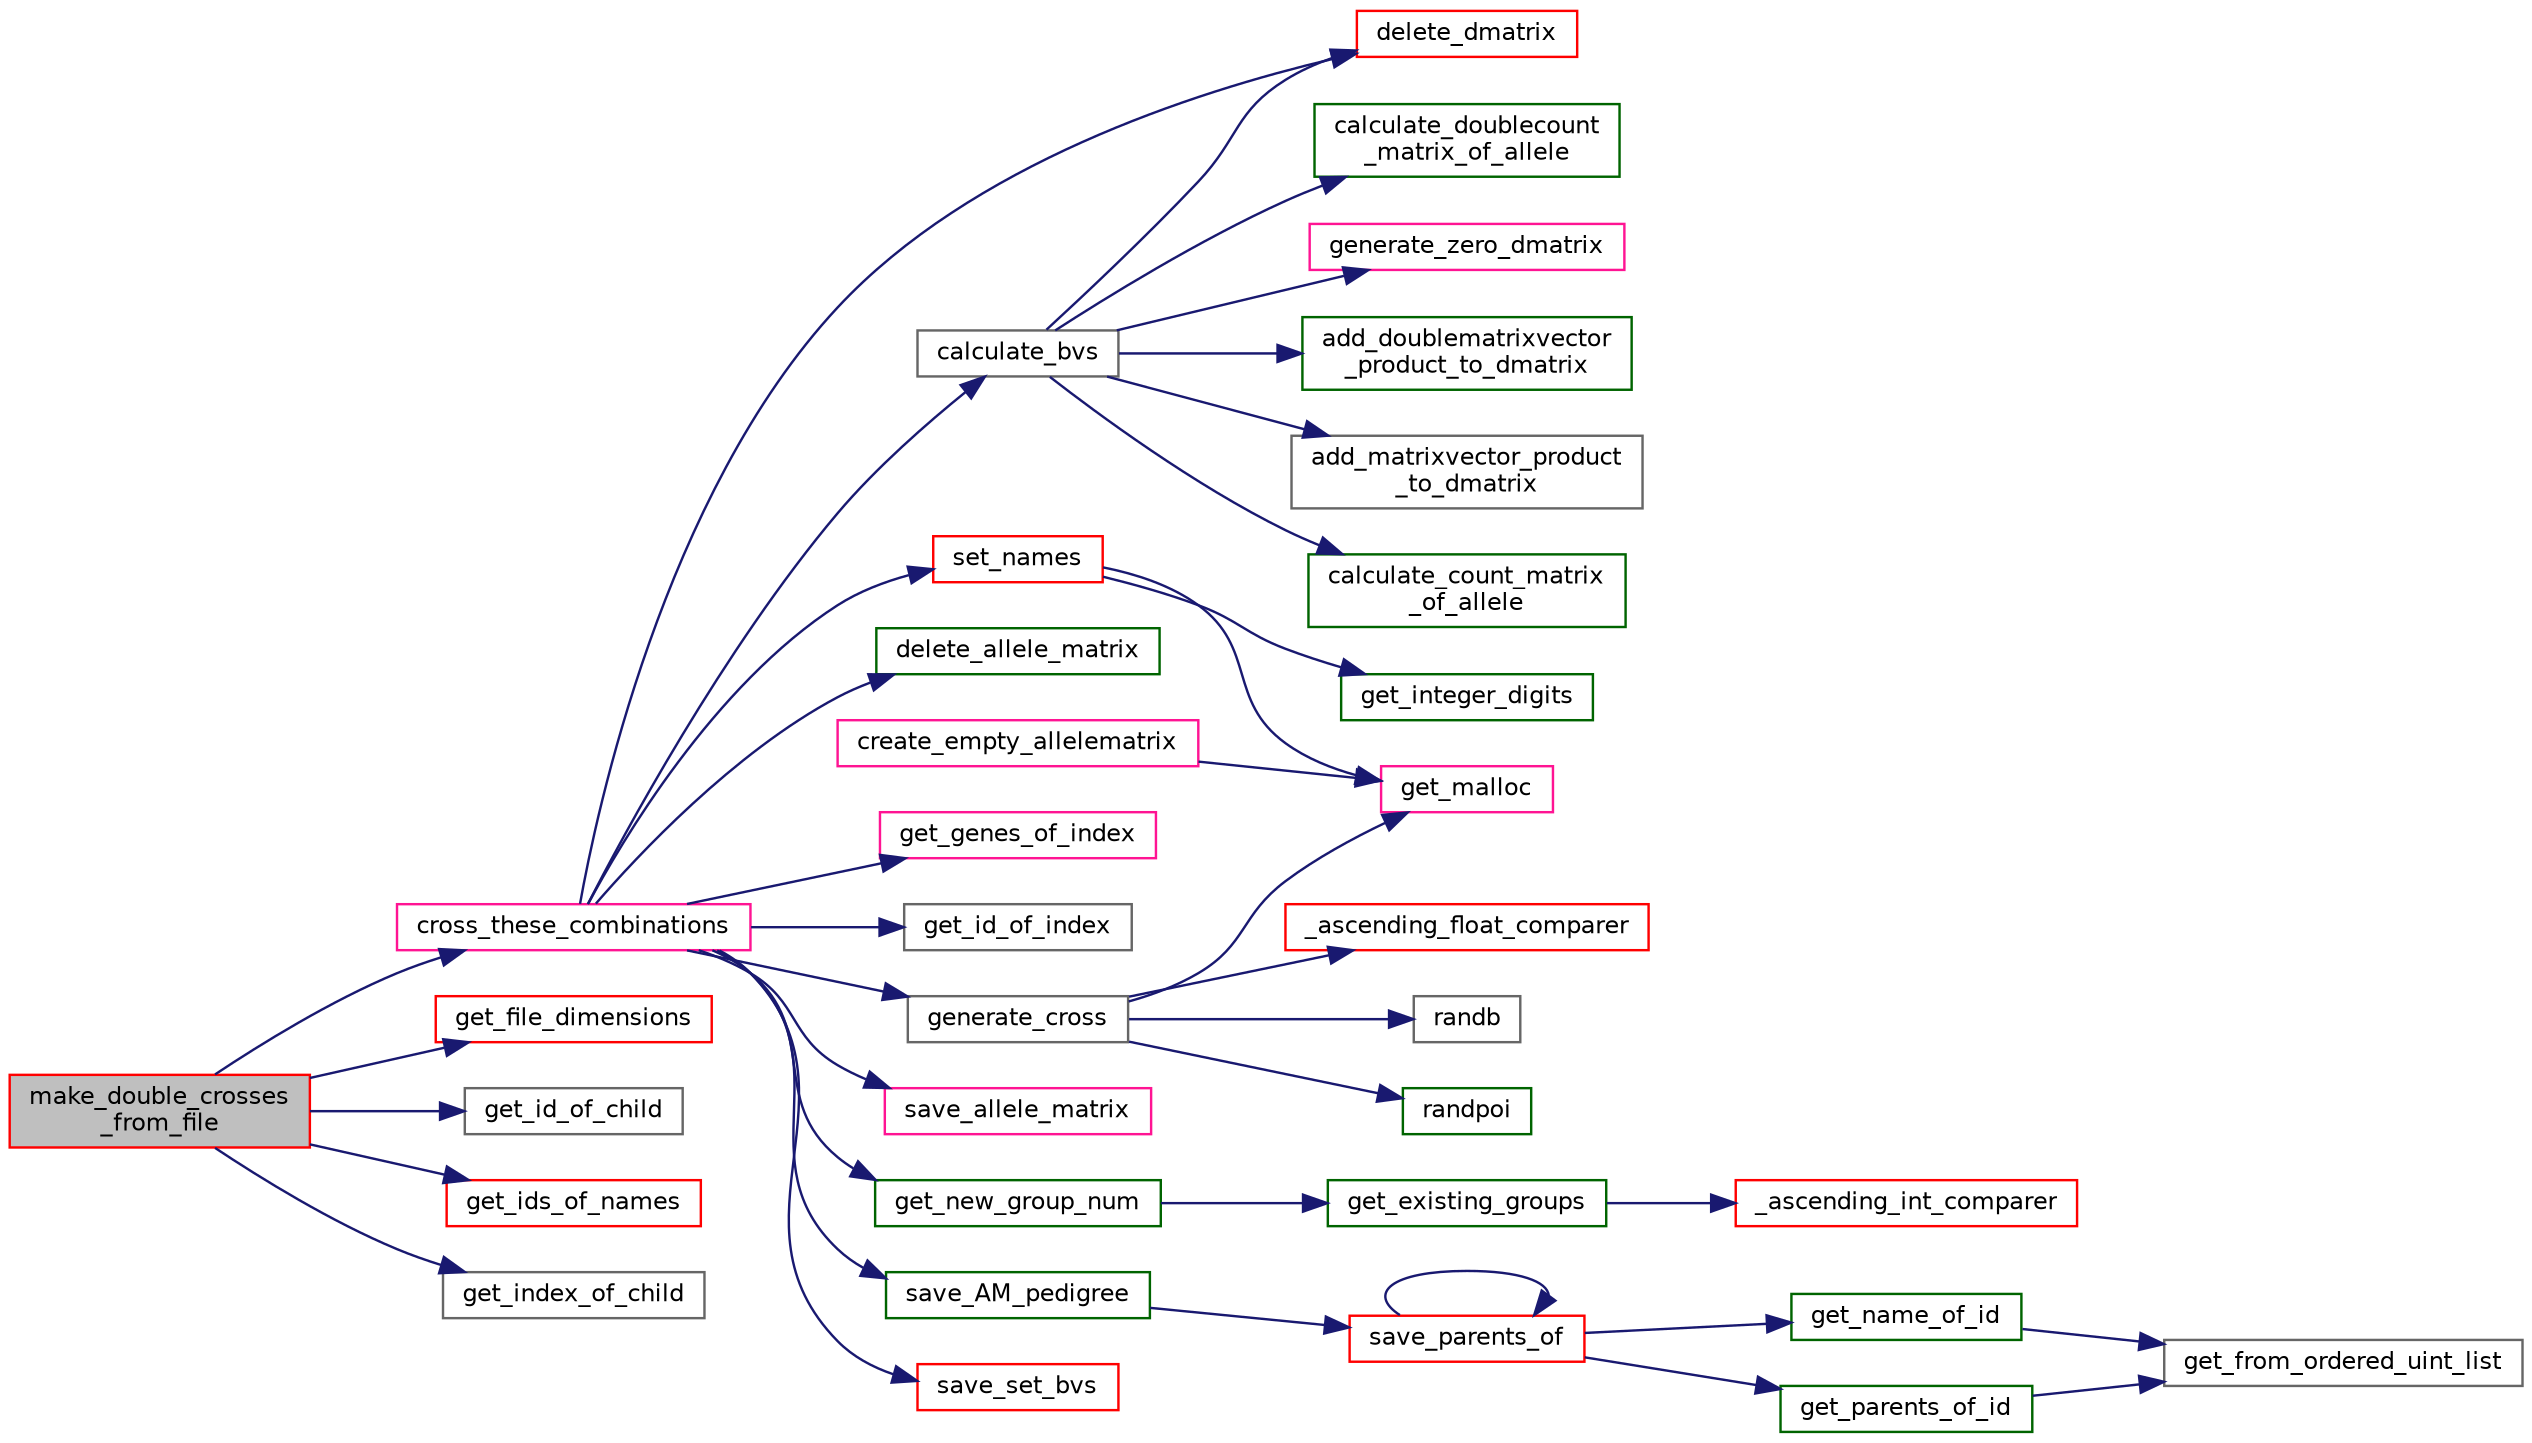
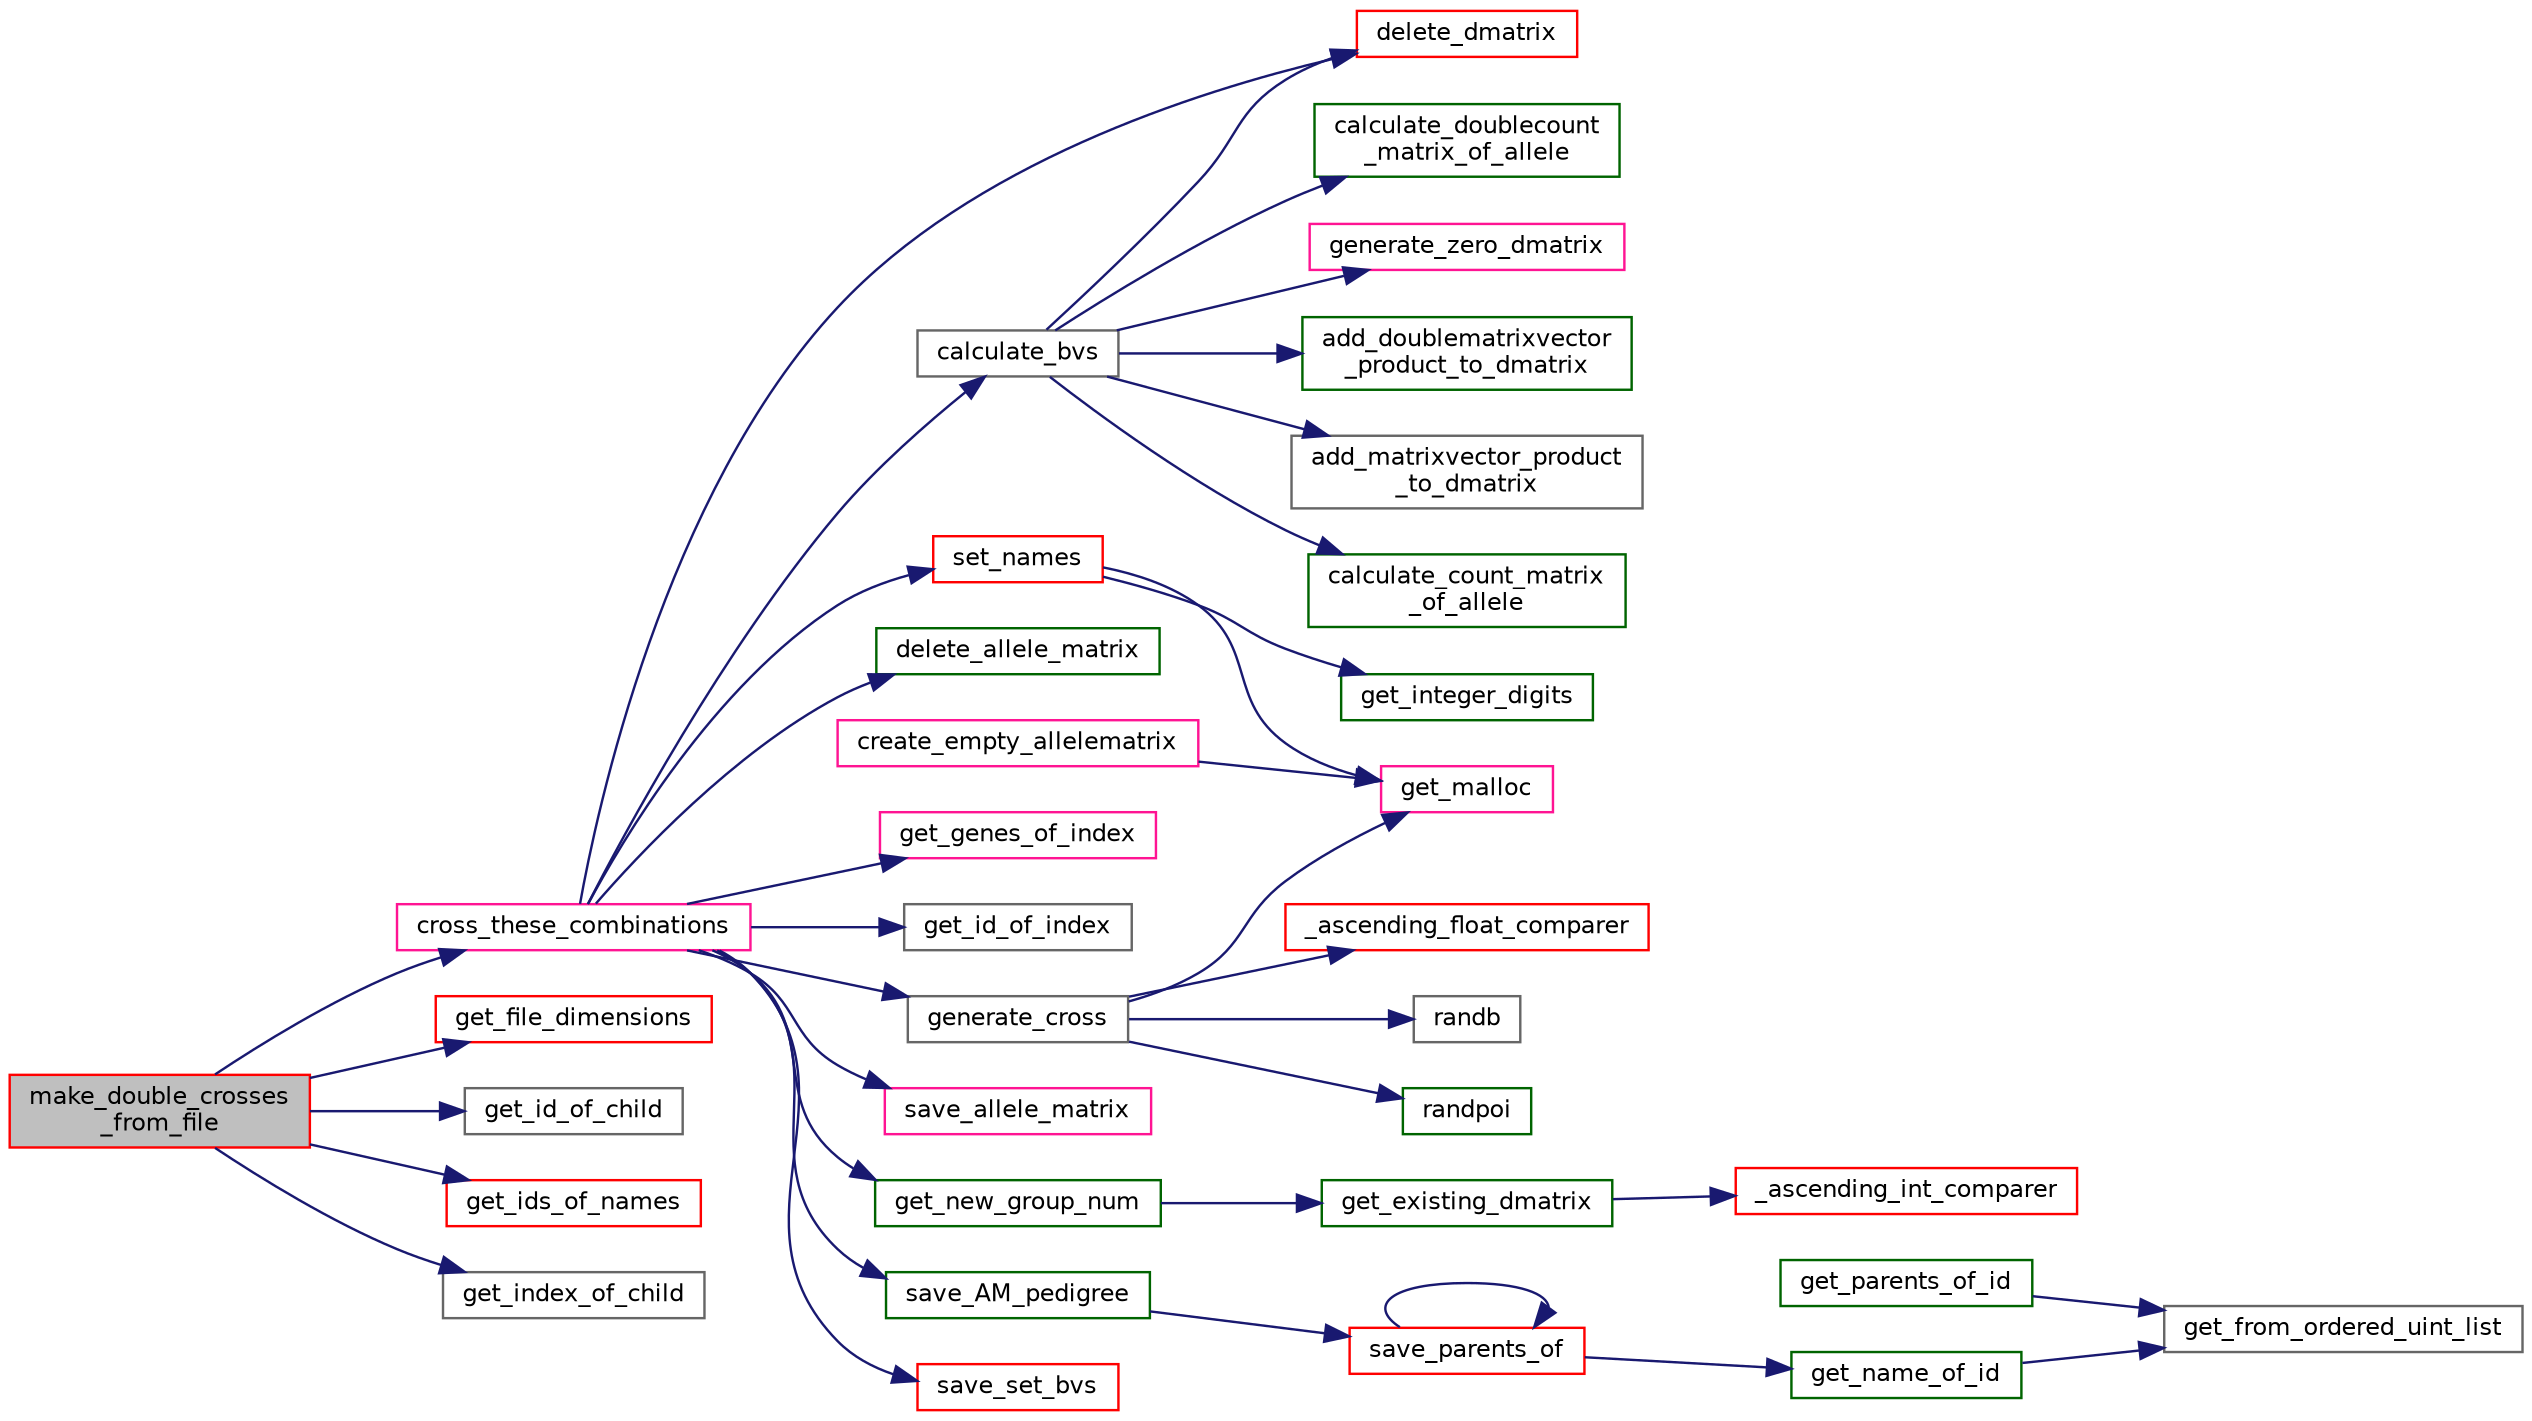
node "get_existing_groups": label "get_existing_groups" -> "get_existing_dmatrix"
edge "save_parents_of" -> "get_parents_of_id": removed
